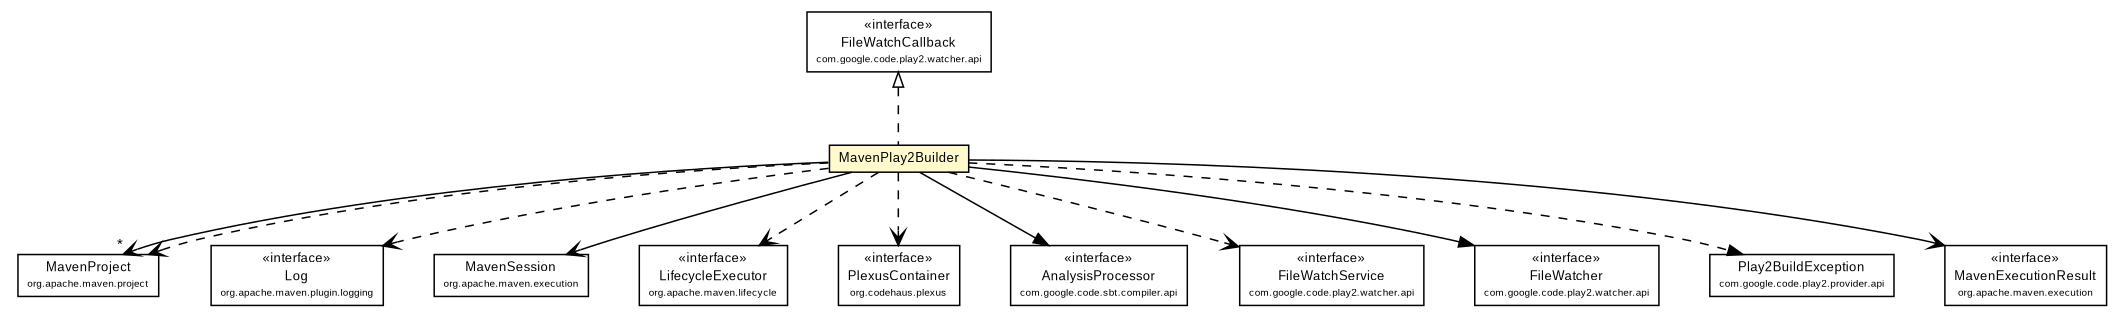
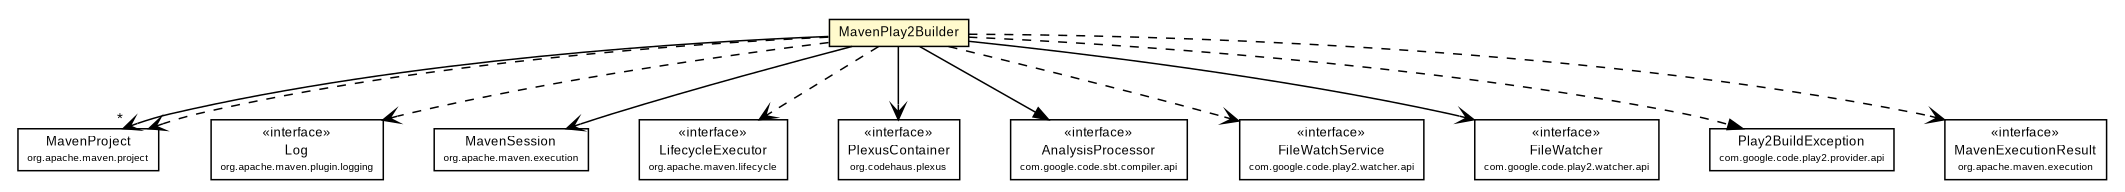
node "FileWatchCallback": removed
edge "MavenPlay2Builder" -> "MavenExecutionResult": style solid -> dashed
edge "MavenPlay2Builder" -> "FileWatcher": arrowhead normal -> open
edge "MavenPlay2Builder" -> "PlexusContainer": style dashed -> solid
